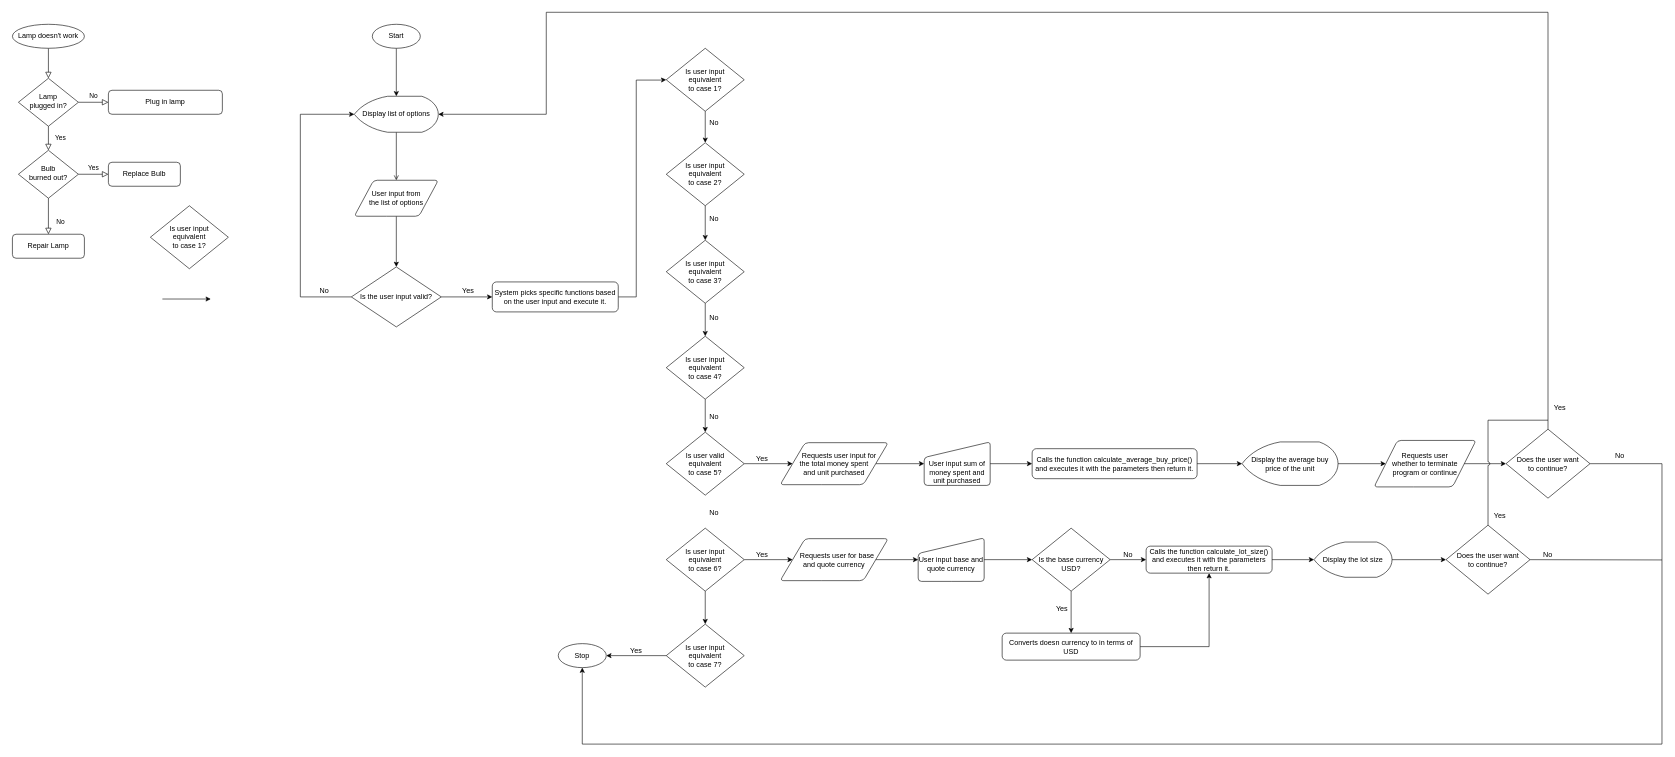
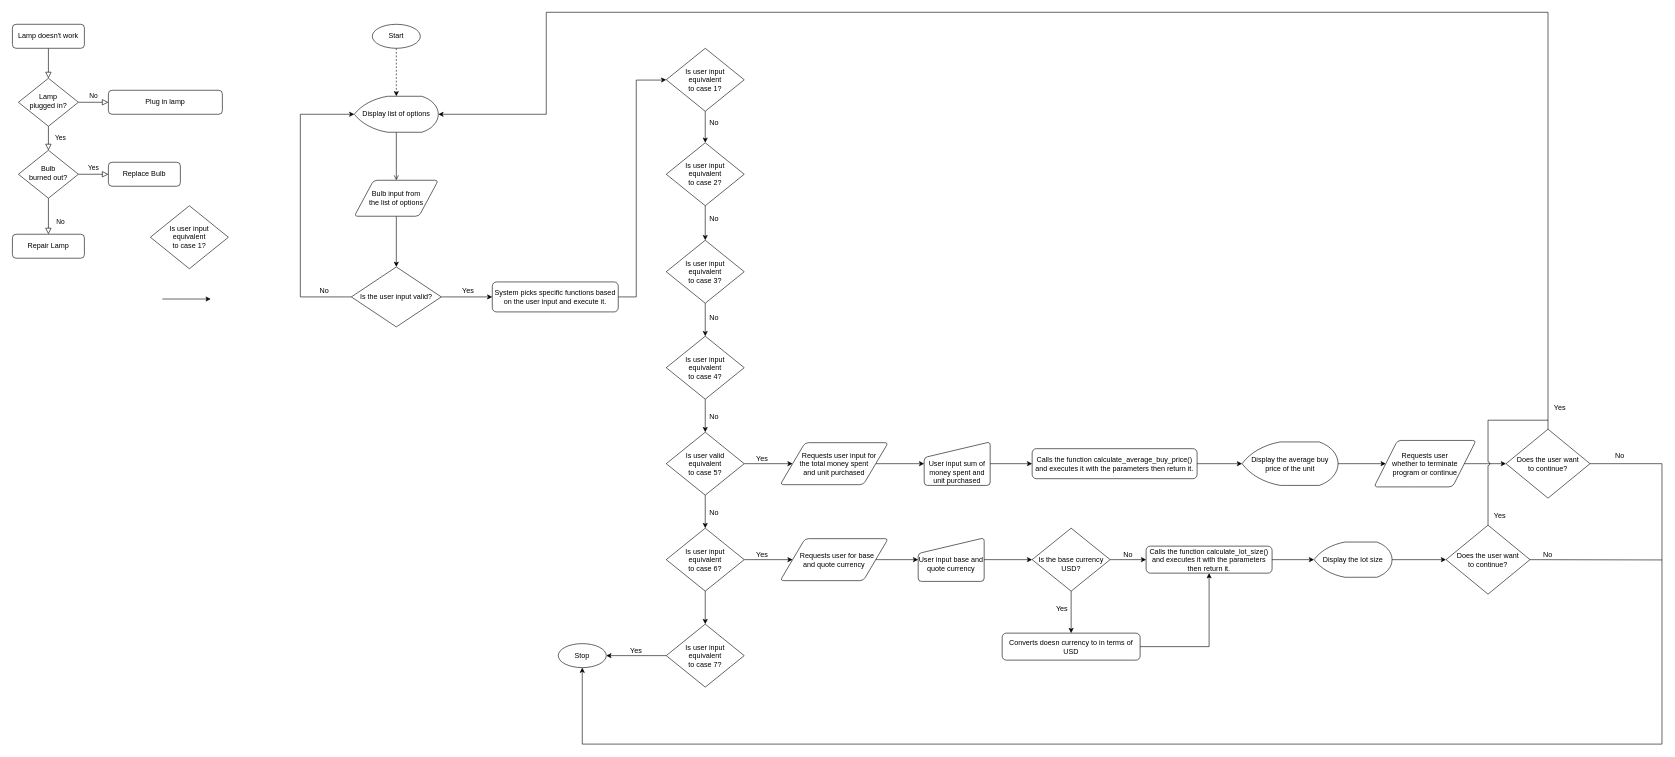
node "Lamp doesn't work": shape ellipse -> rounded rectangle
edge "Start" -> "Display list of options": style solid -> dashed
node "User input from the list of options": label "User input from the list of options" -> "Bulb input from the list of options"
edge "Is user valid equivalent to case 5?" -> "Is user input equivalent to case 6?": added
